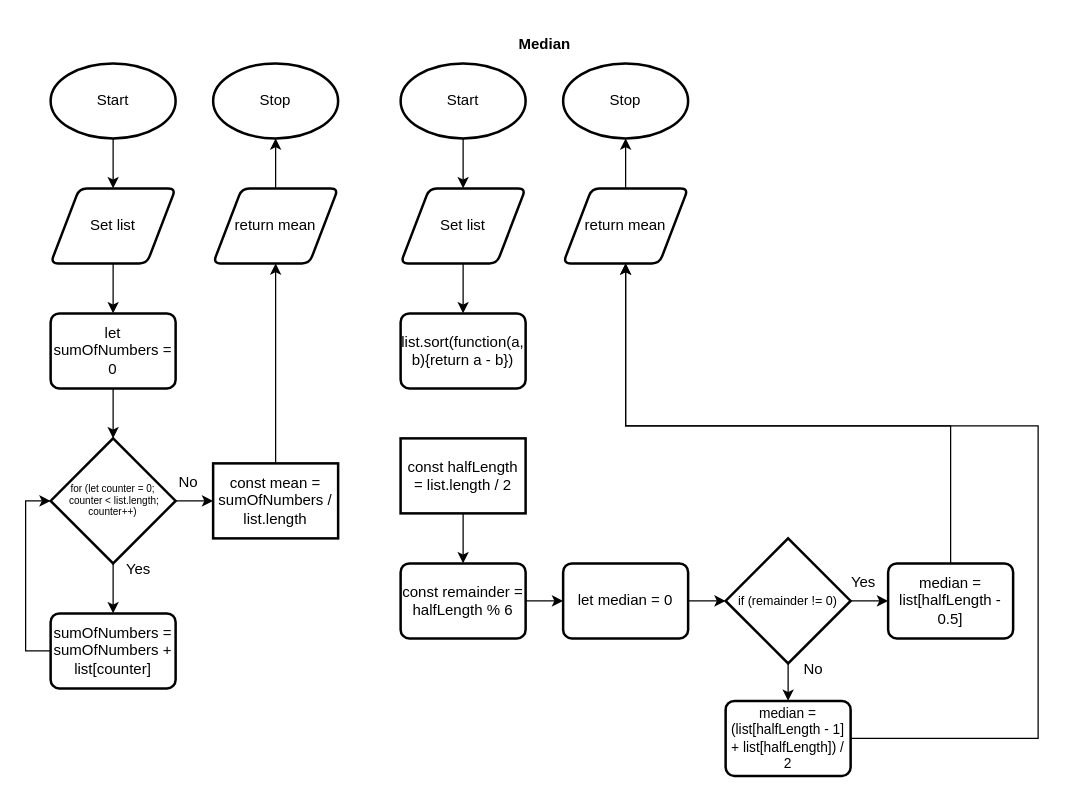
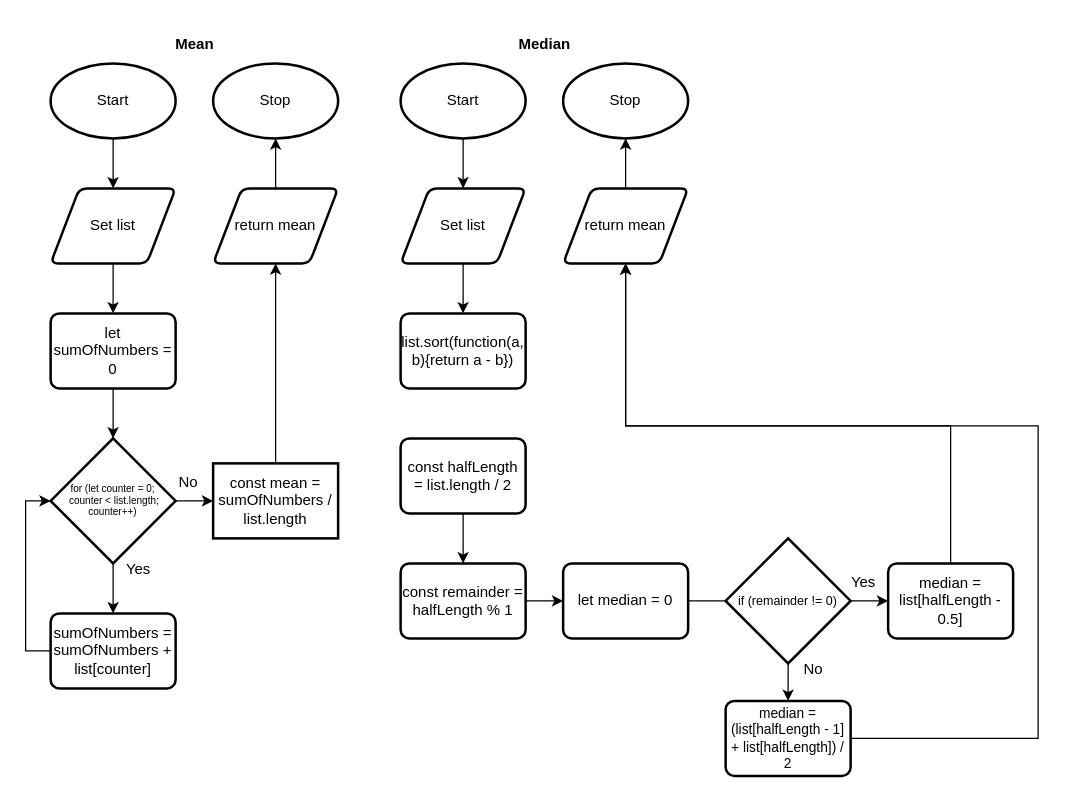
node "Mean": added
node "const halfLength = list.length / 2": shape rectangle -> rounded rectangle
node "const remainder = halfLength % 6": label "const remainder = halfLength % 6" -> "const remainder = halfLength % 1"
edge "let median = 0" -> "if (remainder != 0)": arrowhead classic -> none
